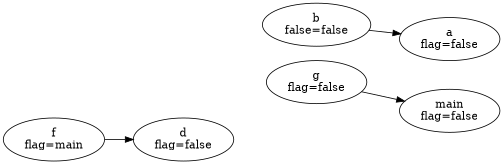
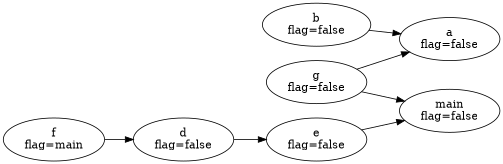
node "b false=false": label "b false=false" -> "b flag=false"
edge "g flag=false" -> "a flag=false": added
node "e flag=false": added
